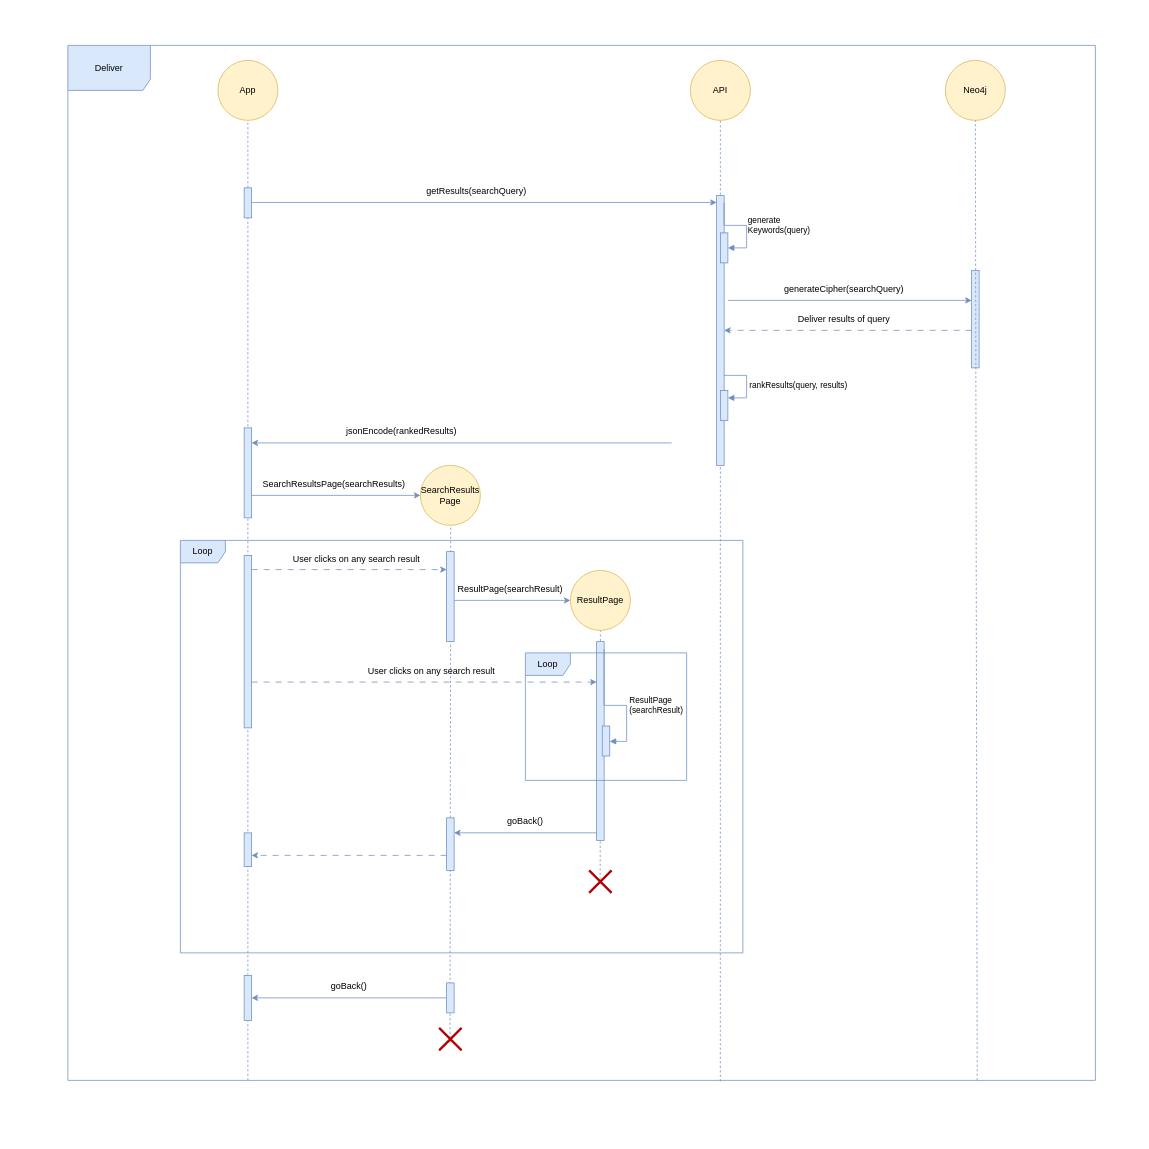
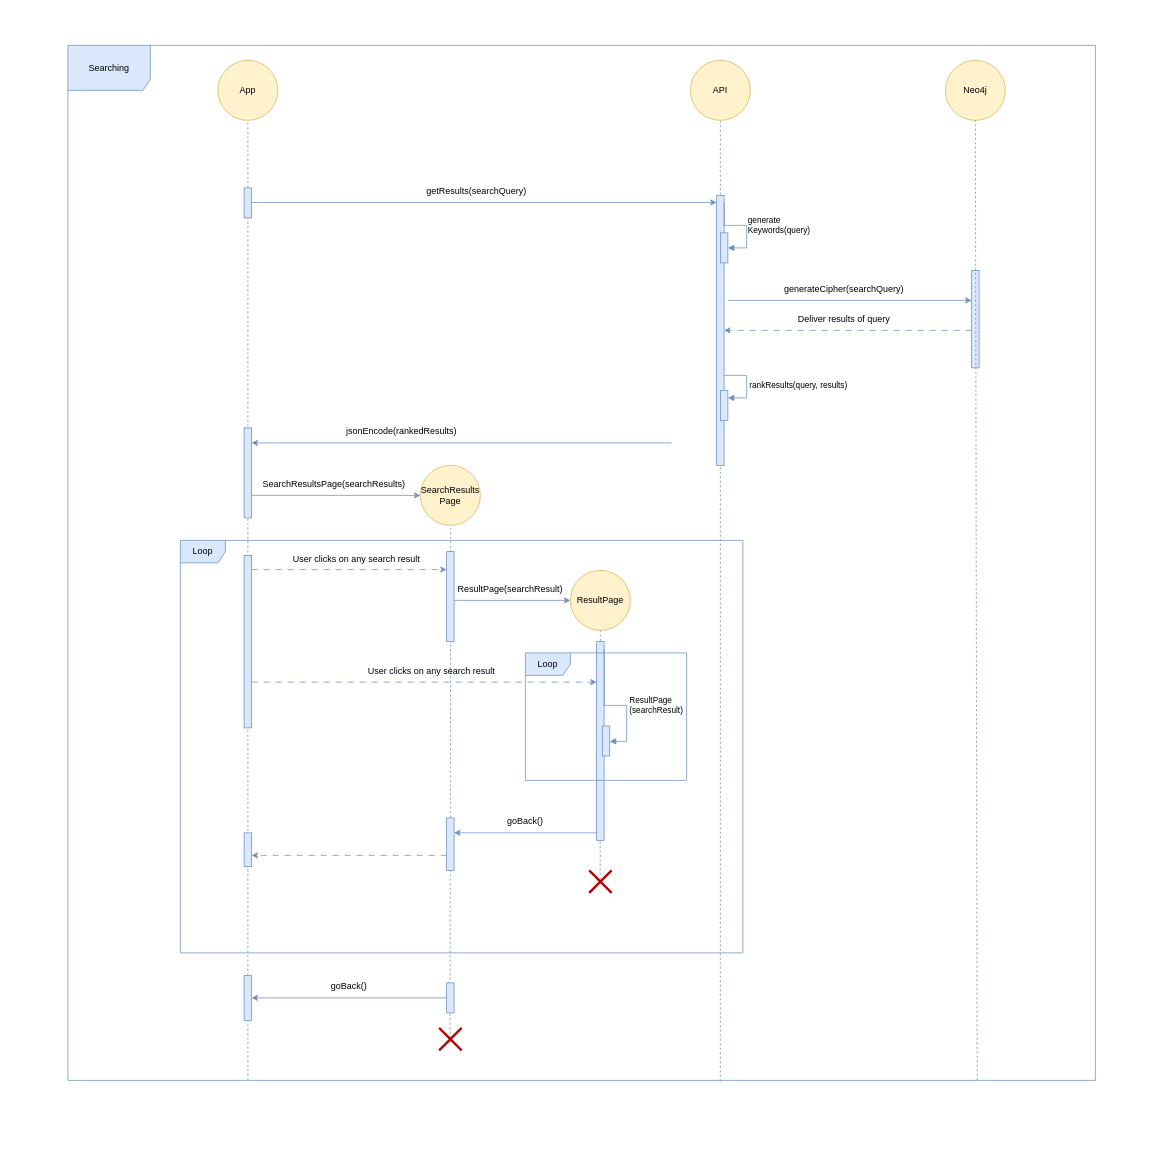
node "Deliver": label "Deliver" -> "Searching"
